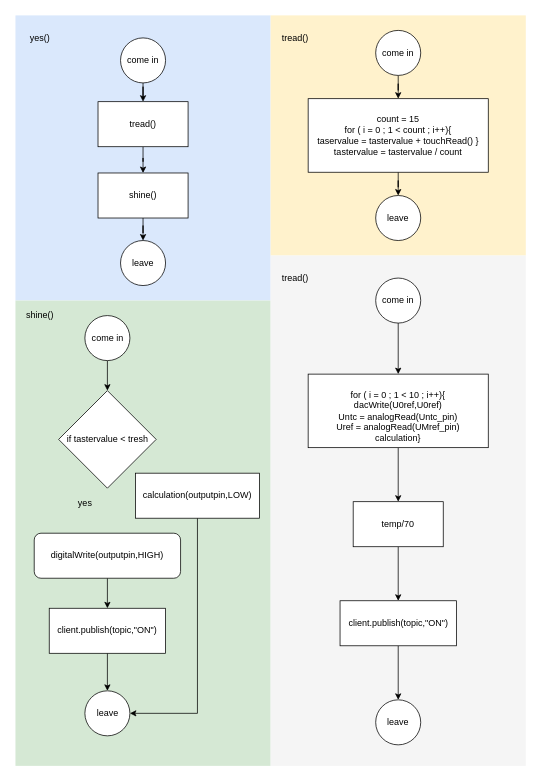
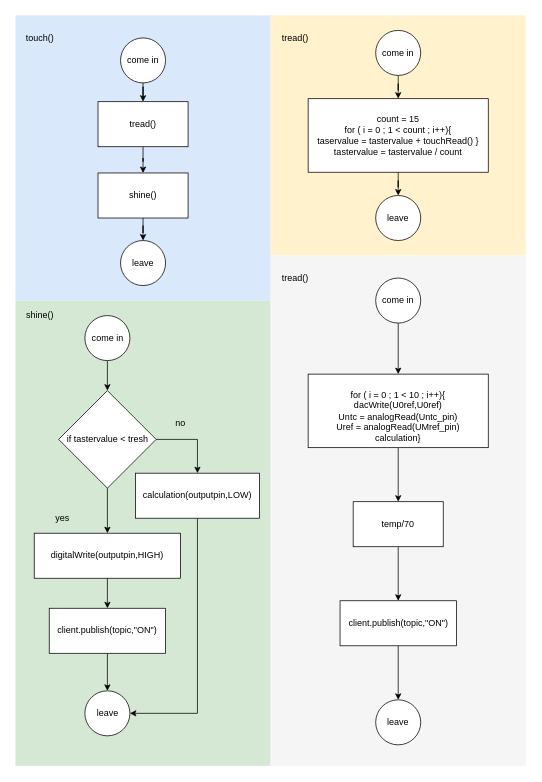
node "yes()": label "yes()" -> "touch()"
node "no": added
edge "if tastervalue < tresh" -> "calculation(outputpin,LOW)": added
node "yes": moved (85, 503) -> (62, 518)
edge "if tastervalue < tresh" -> "digitalWrite(outputpin,HIGH)": added
node "digitalWrite(outputpin,HIGH)": shape rounded rectangle -> rectangle
